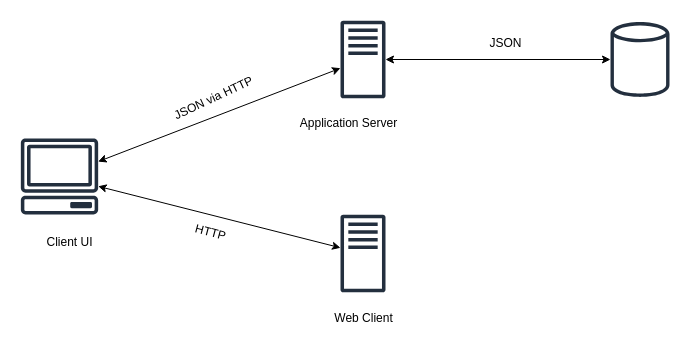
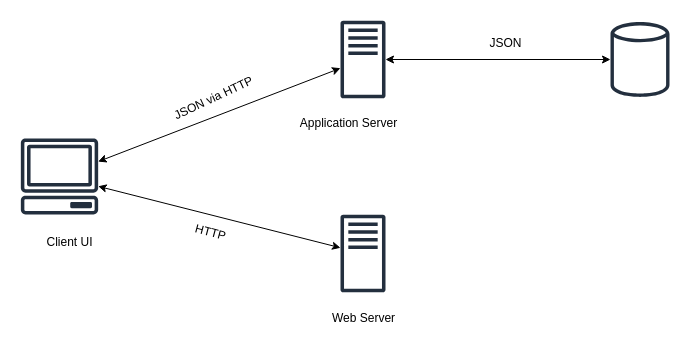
node "Web Client": label "Web Client" -> "Web Server"
